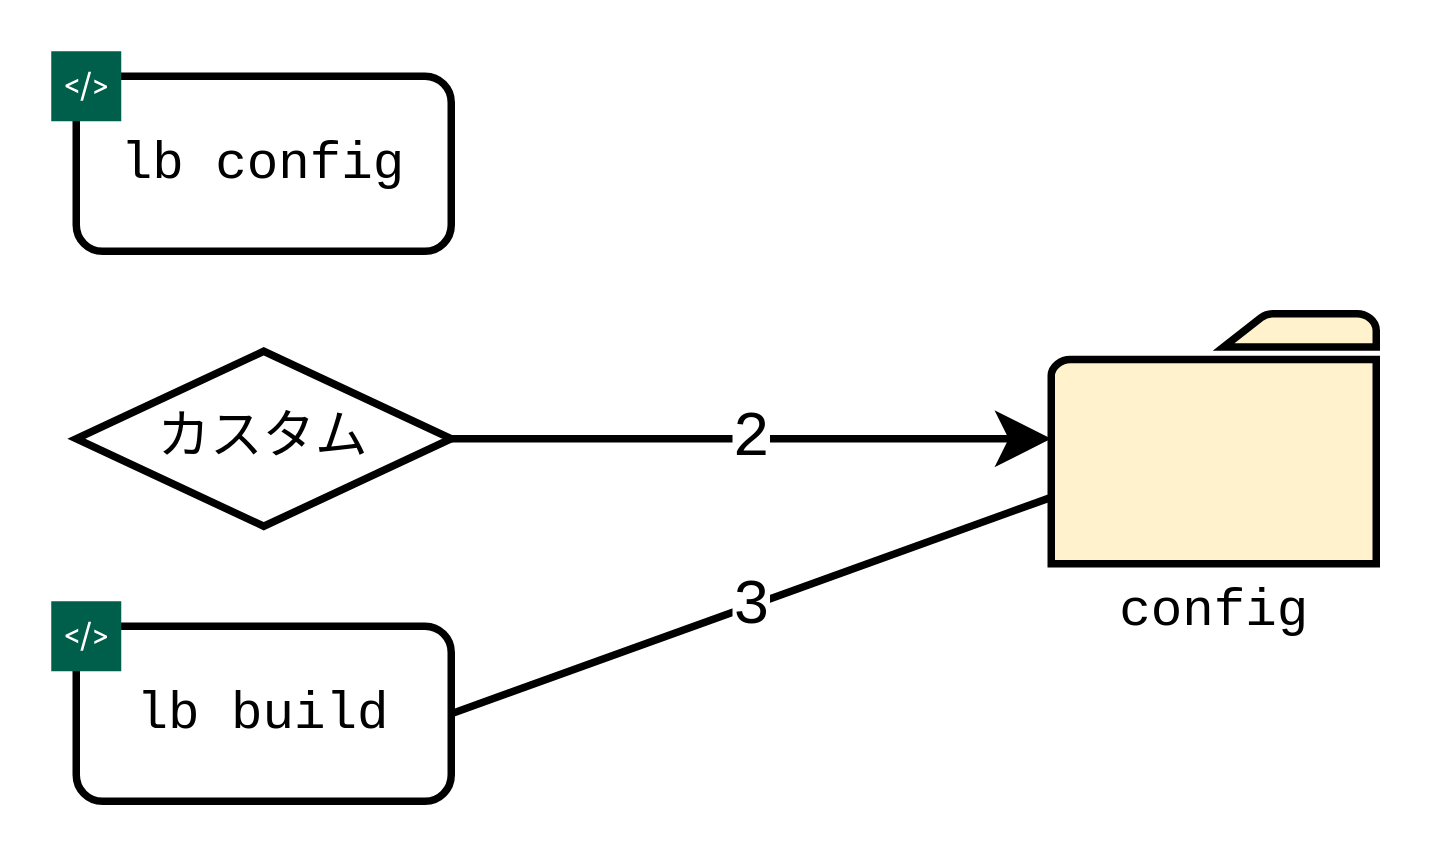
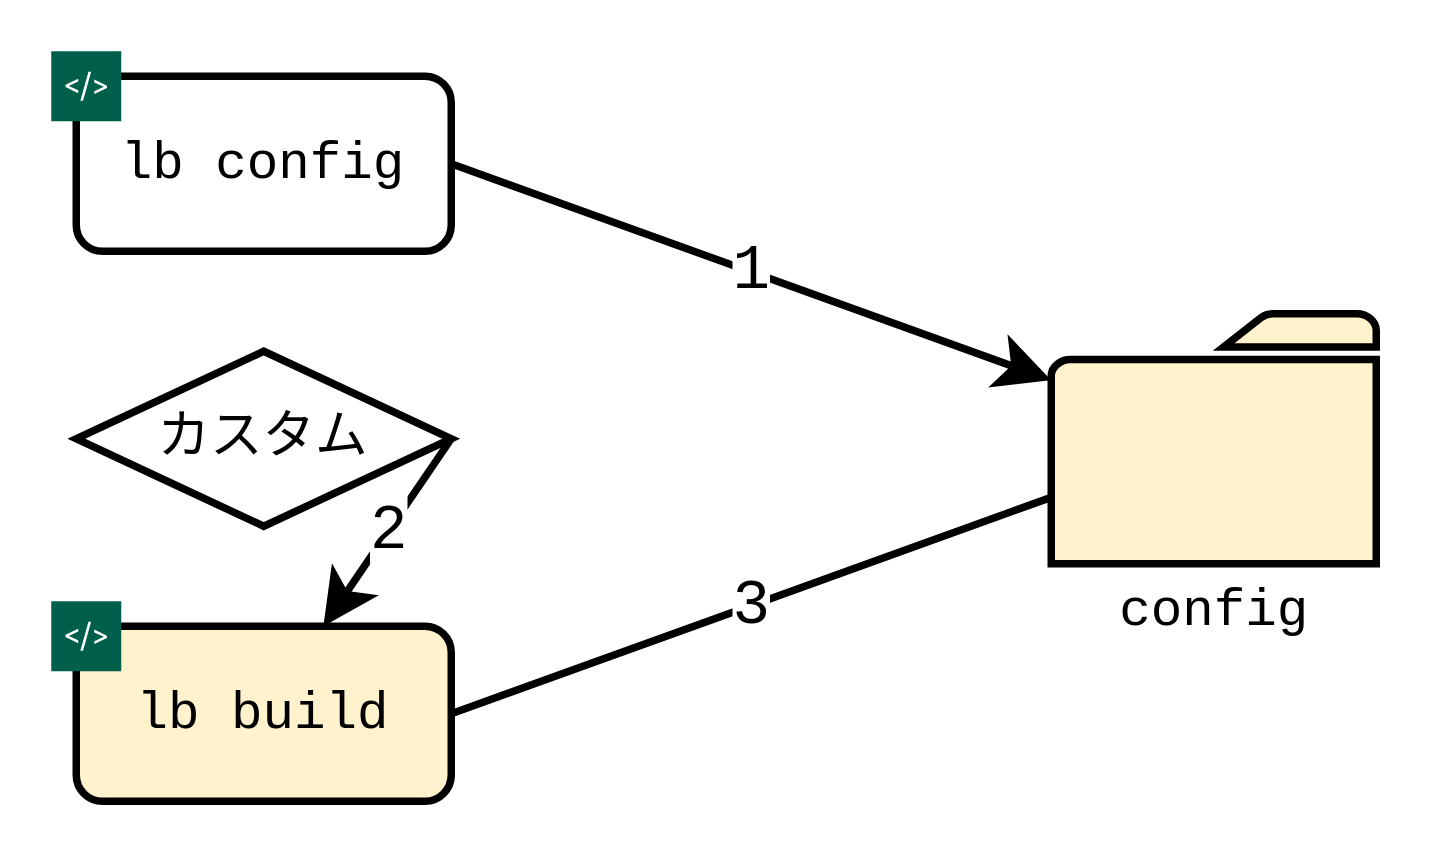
edge "lb config" -> "config": added, label "1"
edge "カスタム" -> "config": now "カスタム" -> "lb build"
node "lb build": fillcolor #ffffff -> #fff2cc
